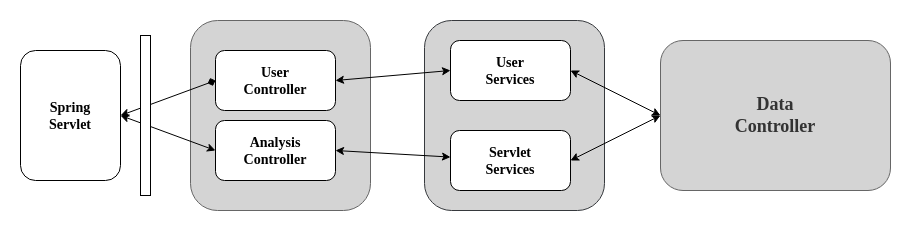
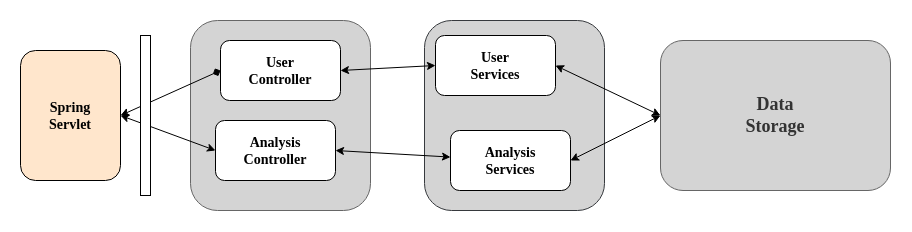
node "User Services": moved (511, 71) -> (496, 66)
node "User Controller": moved (276, 81) -> (281, 71)
node "Spring Servlet": fillcolor #ffffff -> #ffe6cc
node "Data Controller": label "Data Controller" -> "Data Storage"
node "Servlet Services": label "Servlet Services" -> "Analysis Services"
